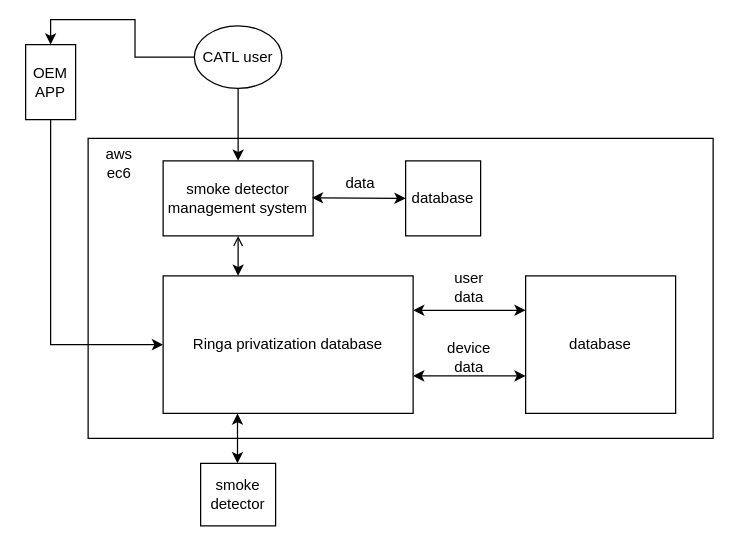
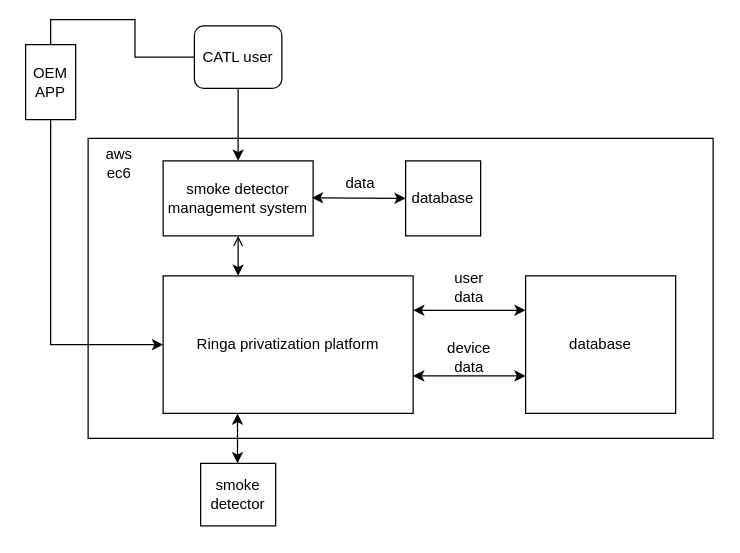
edge "CATL user" -> "OEM APP": arrowhead classic -> none
node "CATL user": shape ellipse -> rounded rectangle
node "Ringa privatization database": label "Ringa privatization database" -> "Ringa privatization platform"
